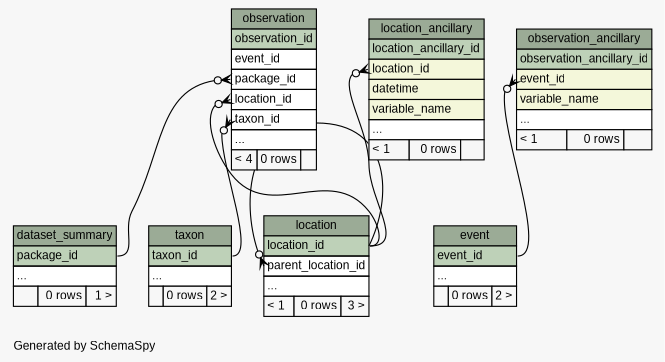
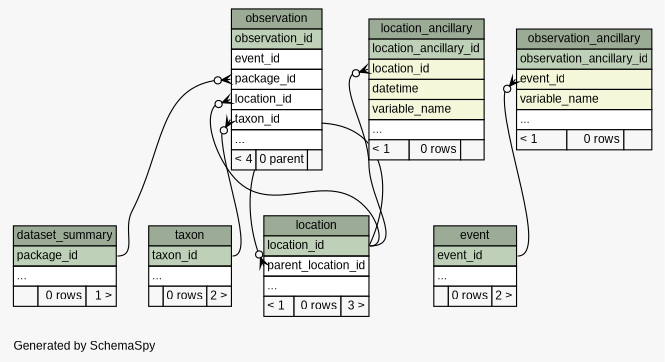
node "observation": text "0 rows" -> "0 parent"
